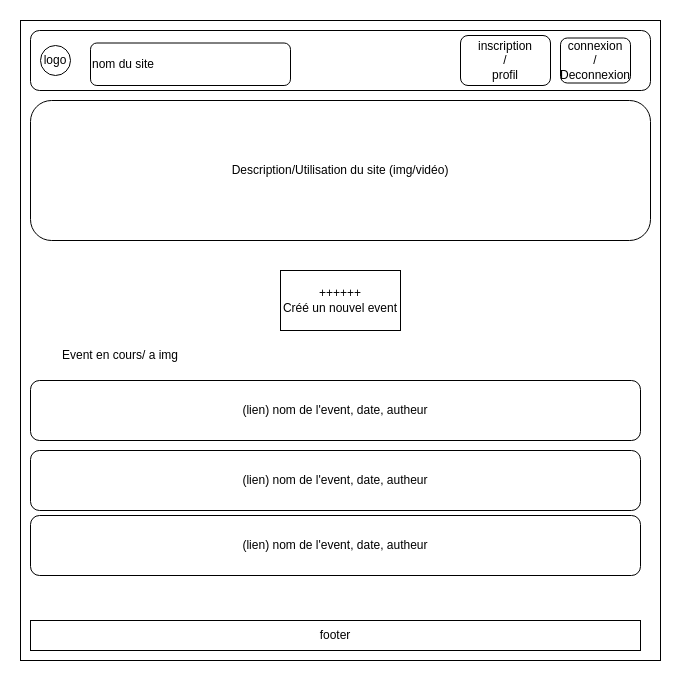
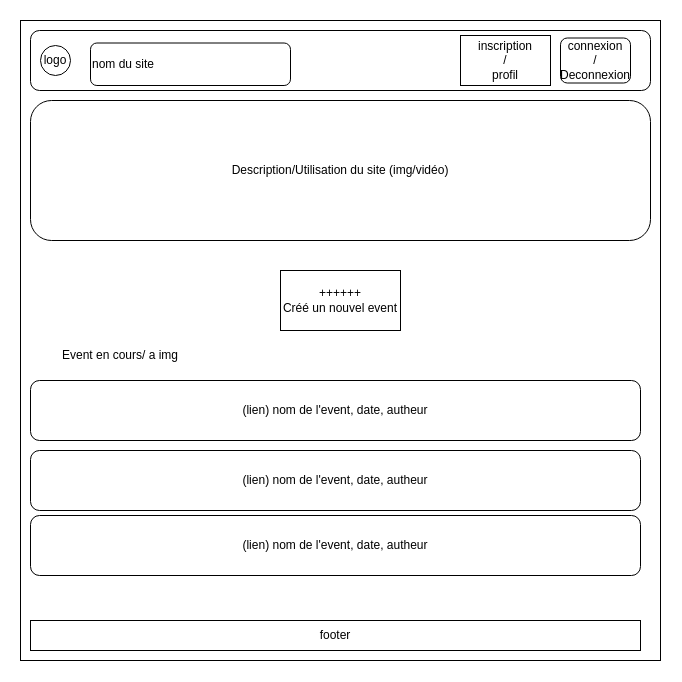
node "inscription / profil": shape rounded rectangle -> rectangle
